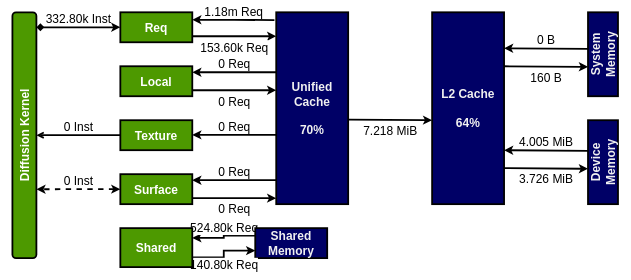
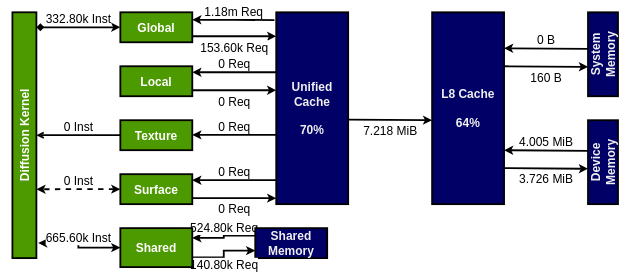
node "Req": label "Req" -> "Global"
node "L2 Cache 64%": label "L2 Cache 64%" -> "L8 Cache 64%"
node "Diffusion Kernel": shape rounded rectangle -> rectangle
edge "Diffusion Kernel" -- "Shared": added, label "665.60k Inst"
